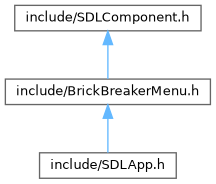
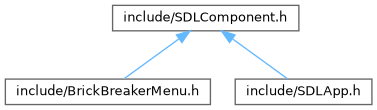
edge "include/SDLApp.h" -> "include/BrickBreakerMenu.h": now "include/SDLApp.h" -> "include/SDLComponent.h"
